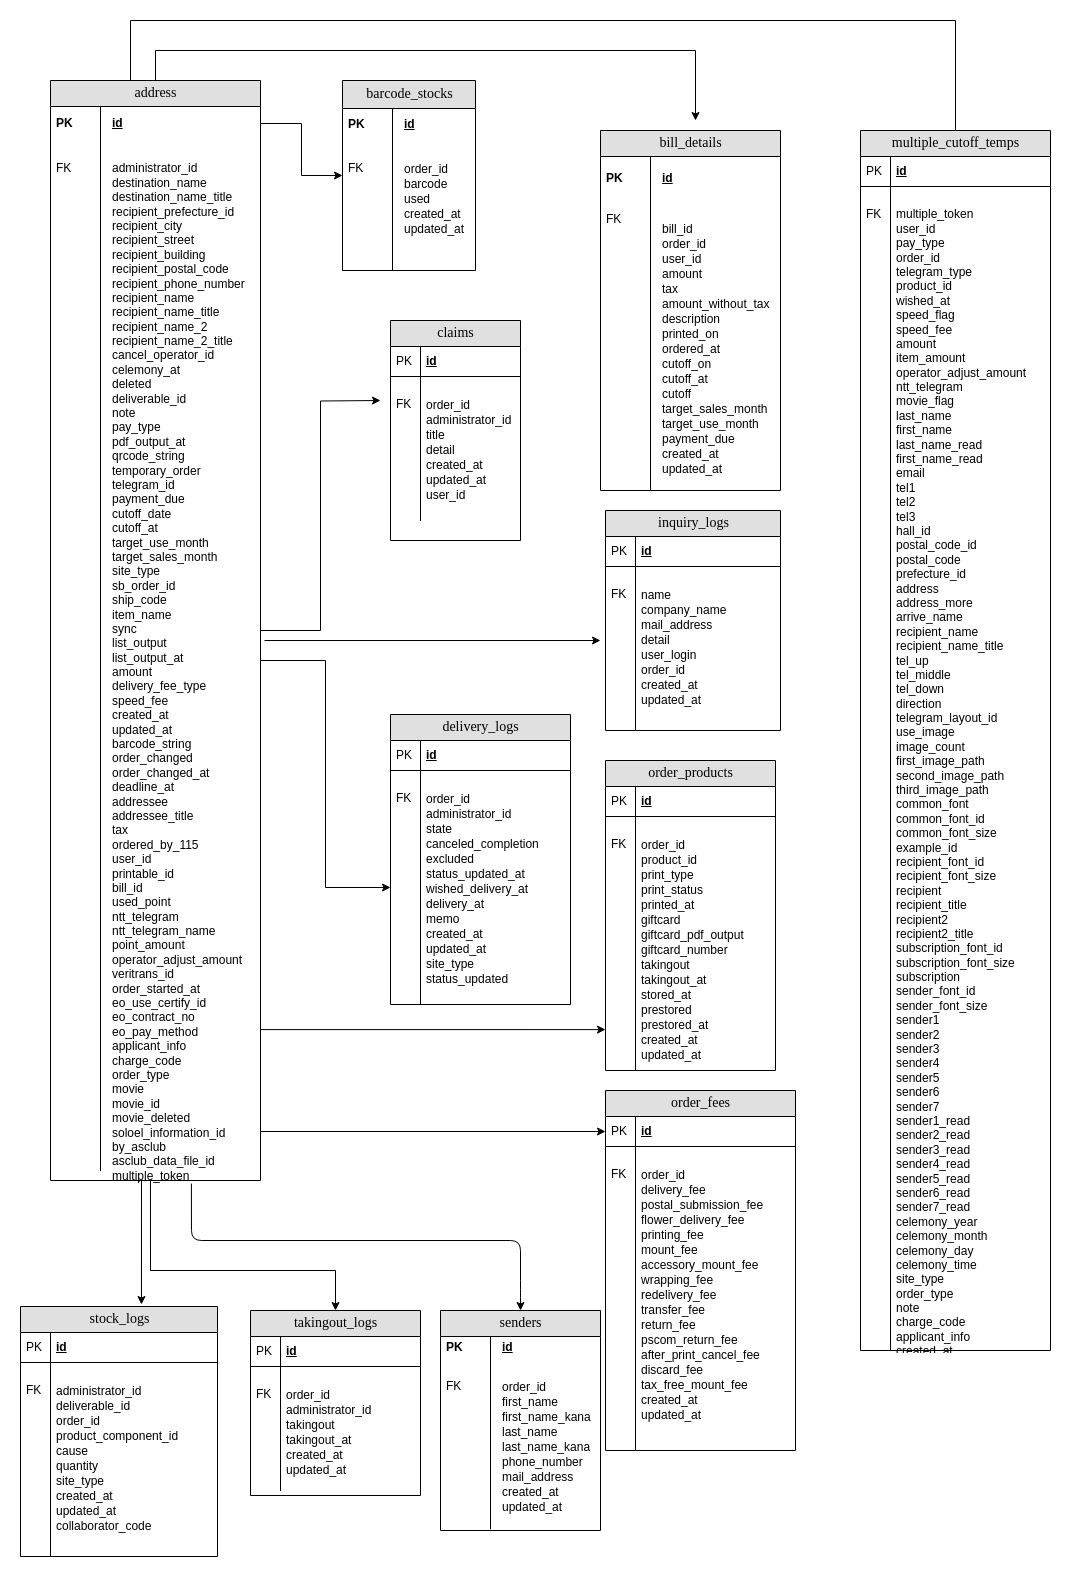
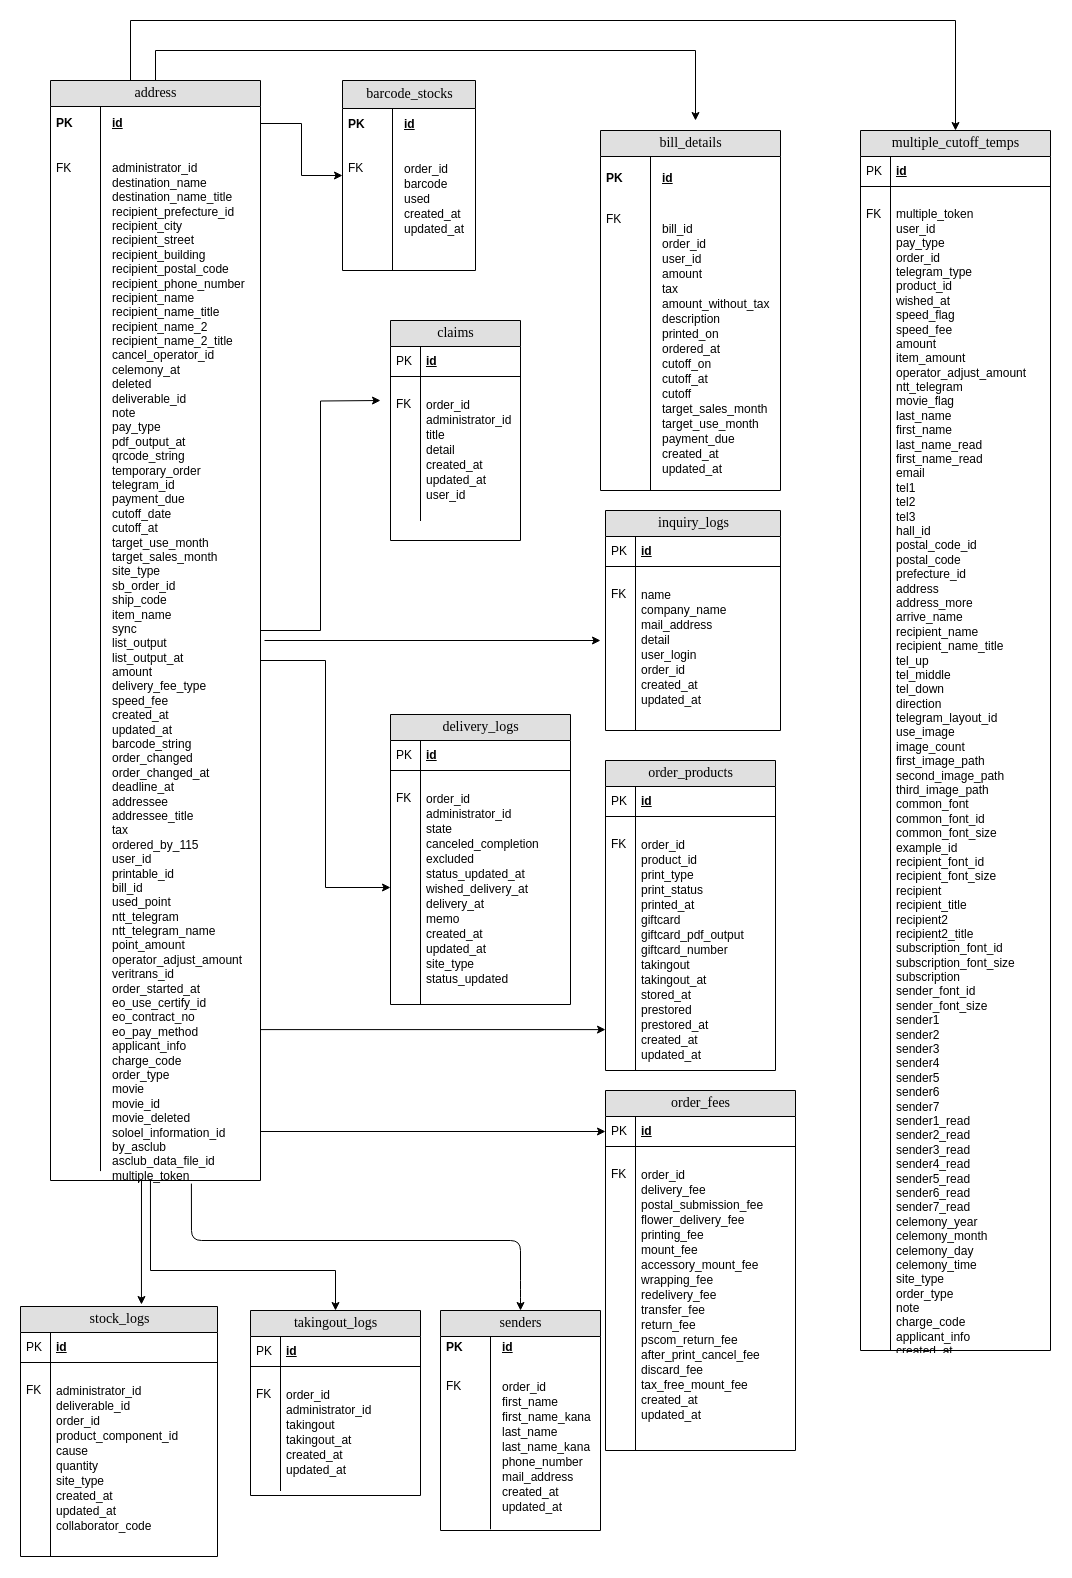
edge "address" -- "multiple_cutoff_temps": arrowhead none -> classic
